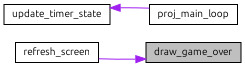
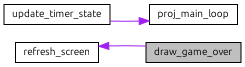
edge "proj_main_loop" -> "update_timer_state": reversed
edge "refresh_screen" -> "draw_game_over": reversed
